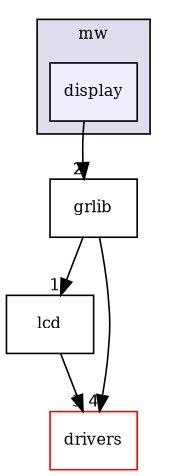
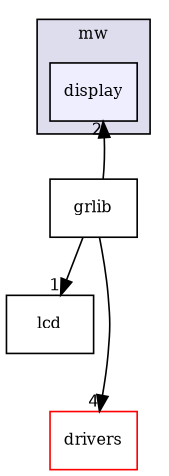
edge "display" -> "grlib": reversed
edge "lcd" -> "drivers": removed
